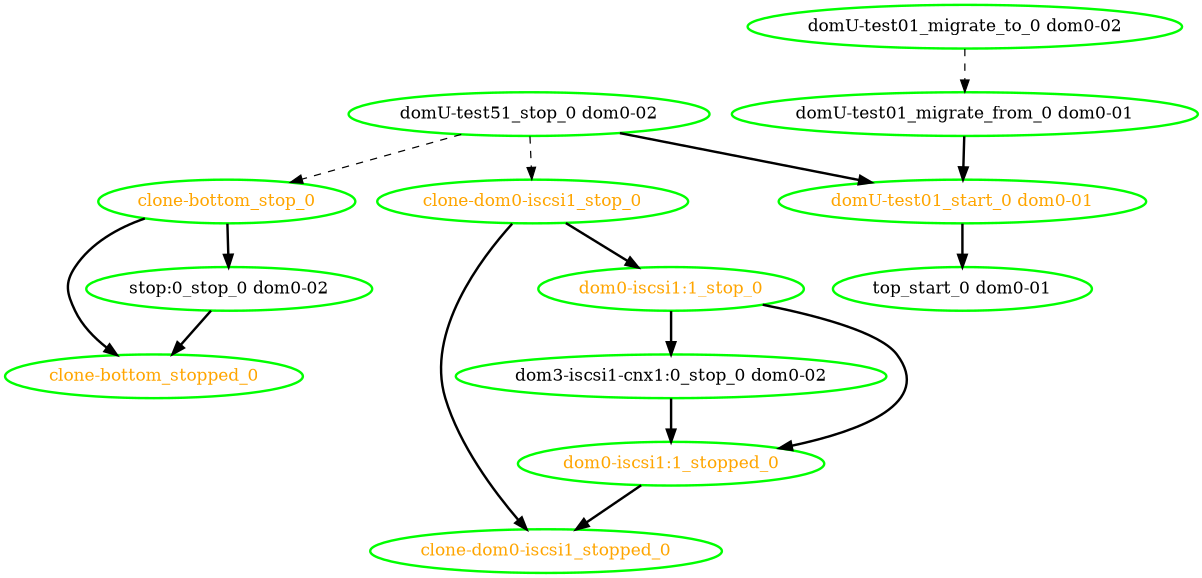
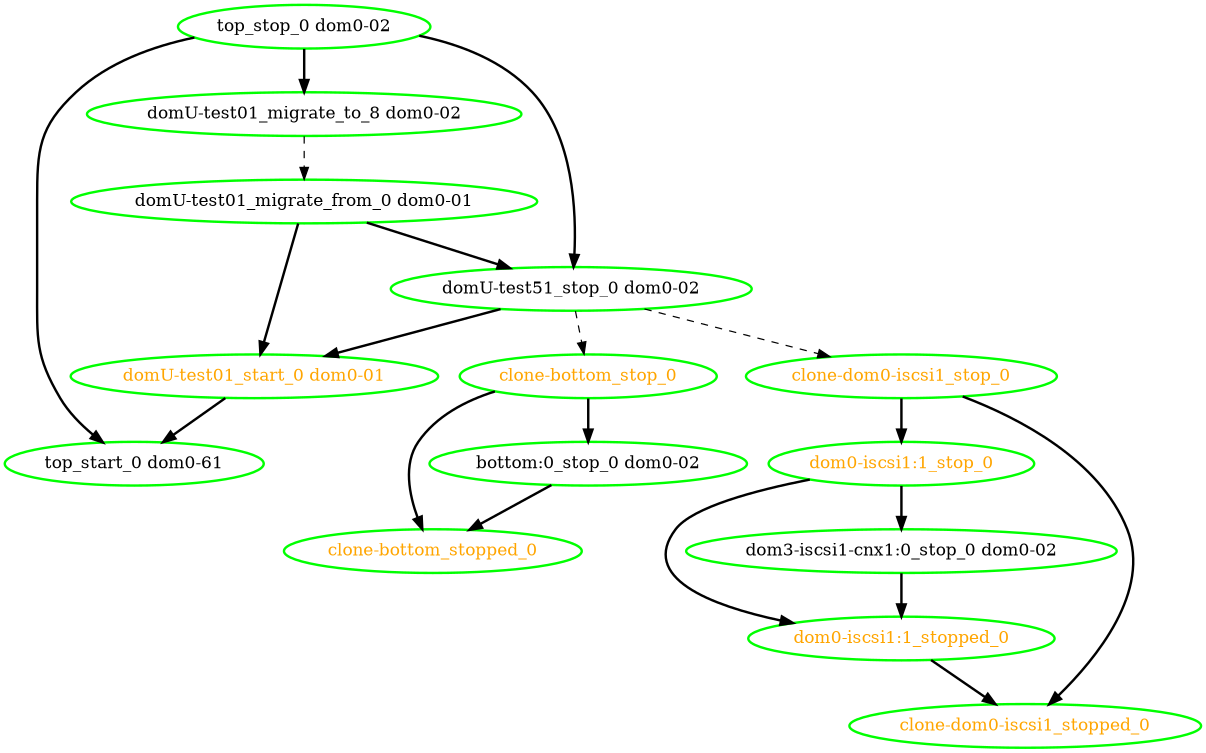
node "top_stop_0 dom0-02": added
node "domU-test01_migrate_to_0 dom0-02": label "domU-test01_migrate_to_0 dom0-02" -> "domU-test01_migrate_to_8 dom0-02"
edge "domU-test01_migrate_from_0 dom0-01" -> "domU-test51_stop_0 dom0-02": added
node "stop:0_stop_0 dom0-02": label "stop:0_stop_0 dom0-02" -> "bottom:0_stop_0 dom0-02"
node "top_start_0 dom0-01": label "top_start_0 dom0-01" -> "top_start_0 dom0-61"
